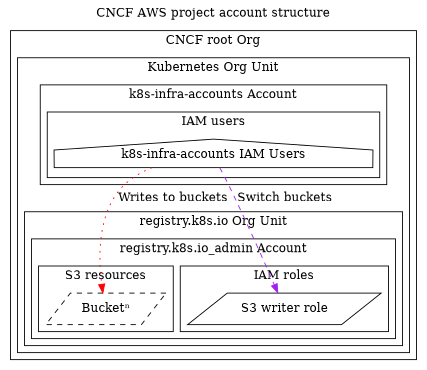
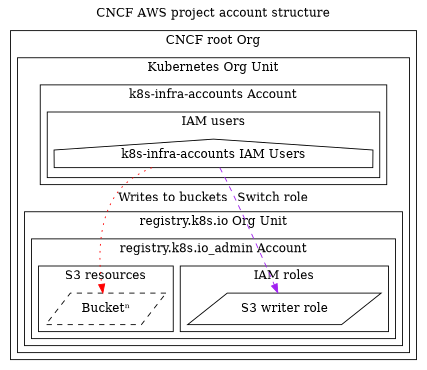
edge "k8s-infra-accounts IAM Users" -> "S3 writer role": label "Switch buckets" -> "Switch role"
